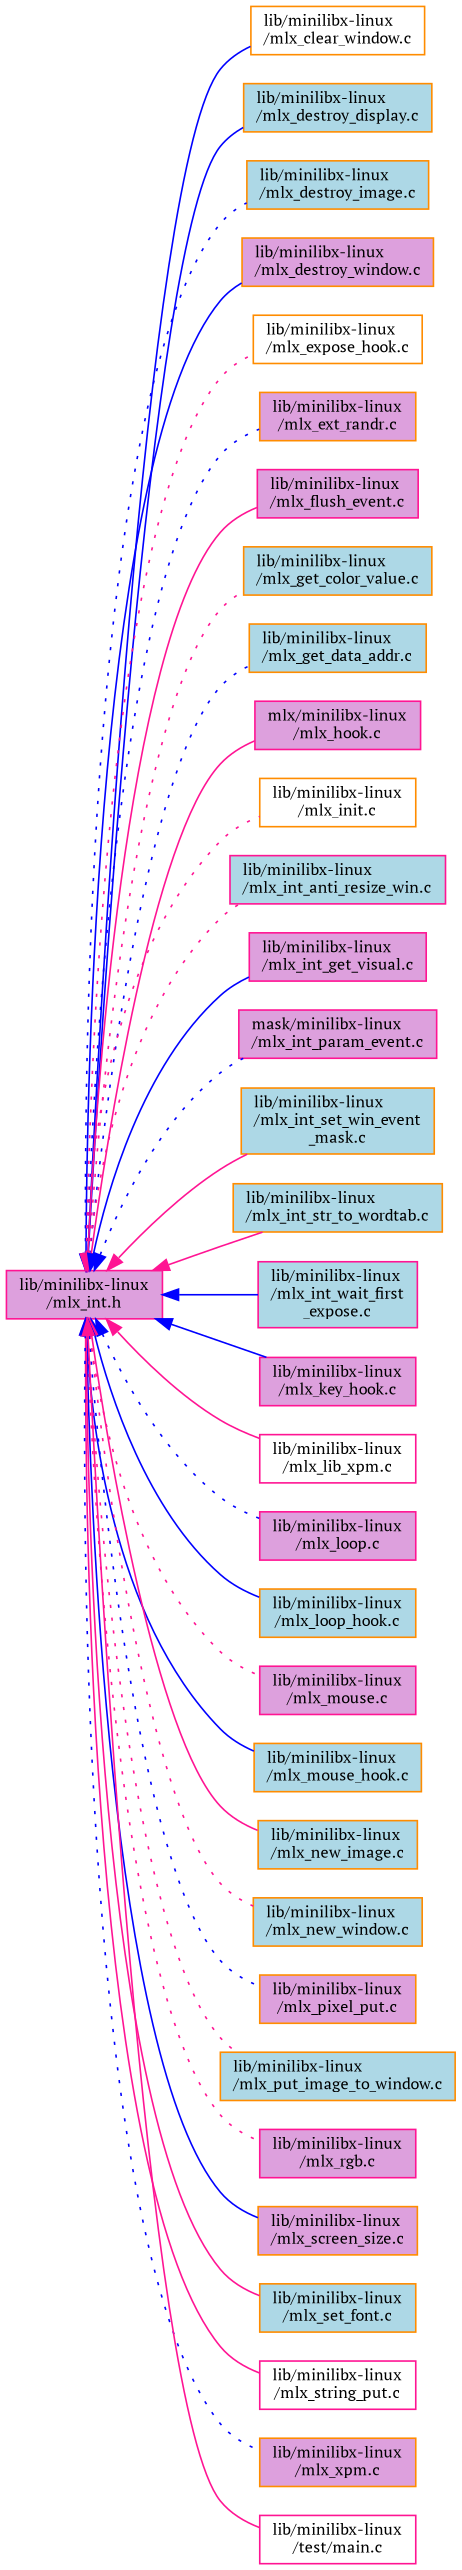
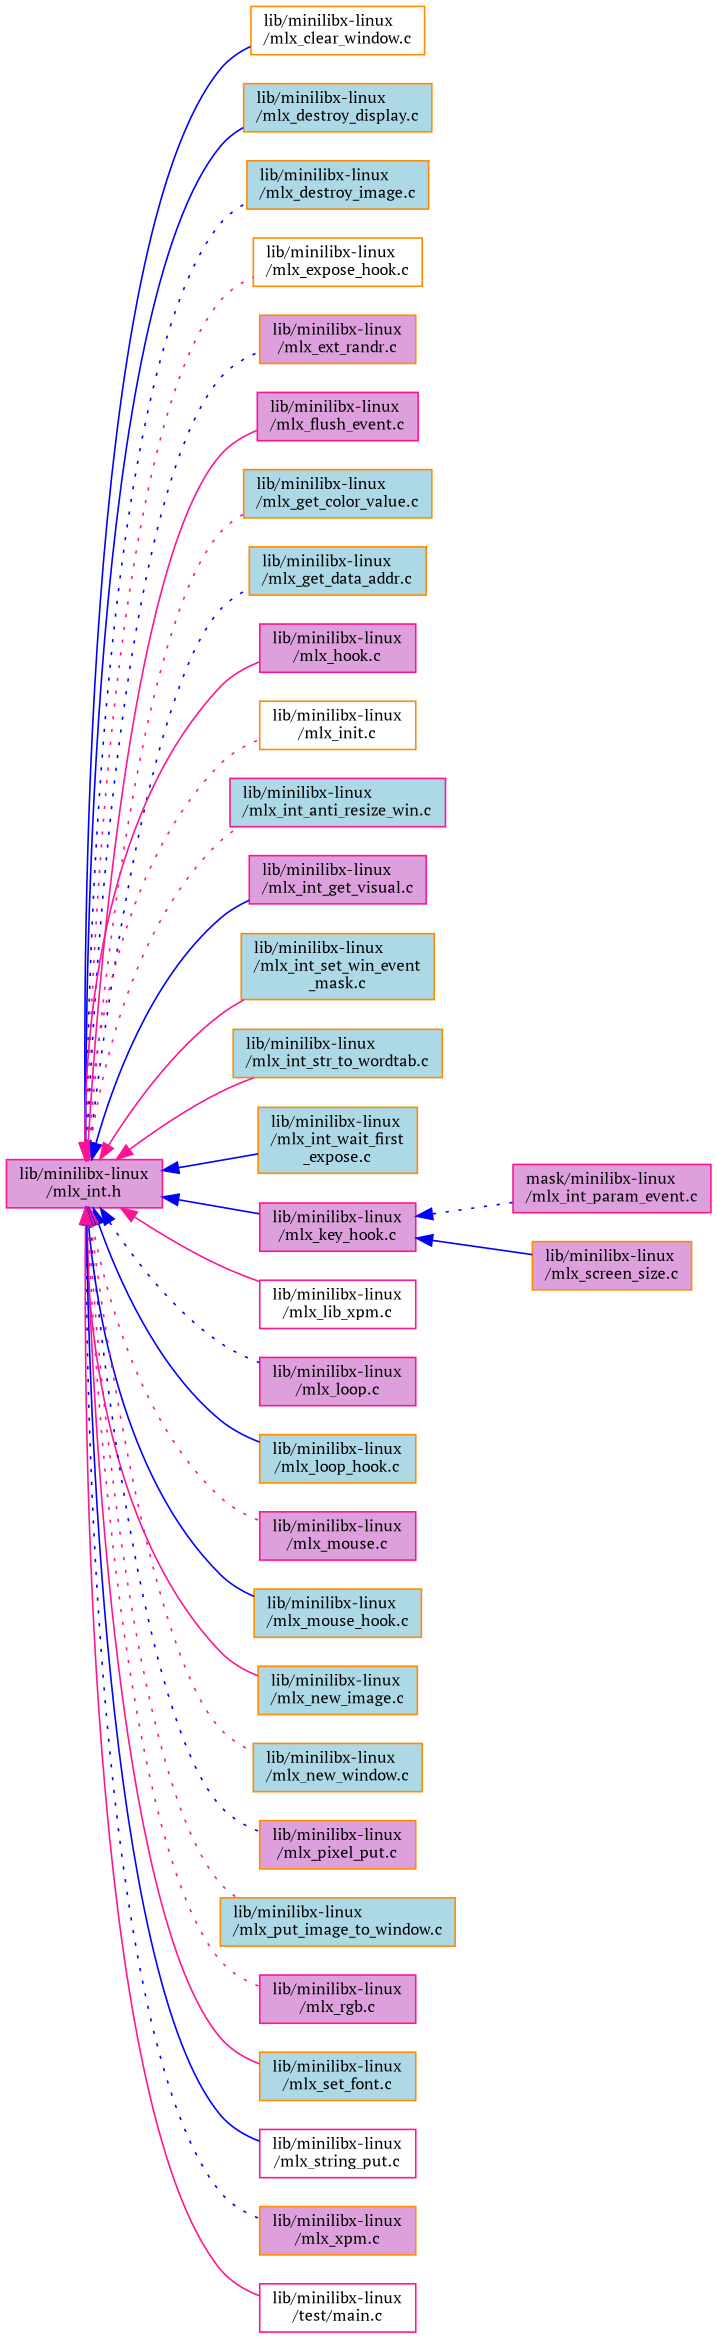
node "lib/minilibx-linux /mlx_destroy_window.c": removed
node "mlx/minilibx-linux /mlx_hook.c": label "mlx/minilibx-linux /mlx_hook.c" -> "lib/minilibx-linux /mlx_hook.c"
edge "mask/minilibx-linux /mlx_int_param_event.c" -> "lib/minilibx-linux /mlx_int.h": now "mask/minilibx-linux /mlx_int_param_event.c" -> "lib/minilibx-linux /mlx_key_hook.c"
node "lib/minilibx-linux /mlx_int_wait_first _expose.c": color deeppink -> darkorange
edge "lib/minilibx-linux /mlx_screen_size.c" -> "lib/minilibx-linux /mlx_int.h": now "lib/minilibx-linux /mlx_screen_size.c" -> "lib/minilibx-linux /mlx_key_hook.c"
edge "lib/minilibx-linux /mlx_string_put.c" -> "lib/minilibx-linux /mlx_int.h": color deeppink -> blue
